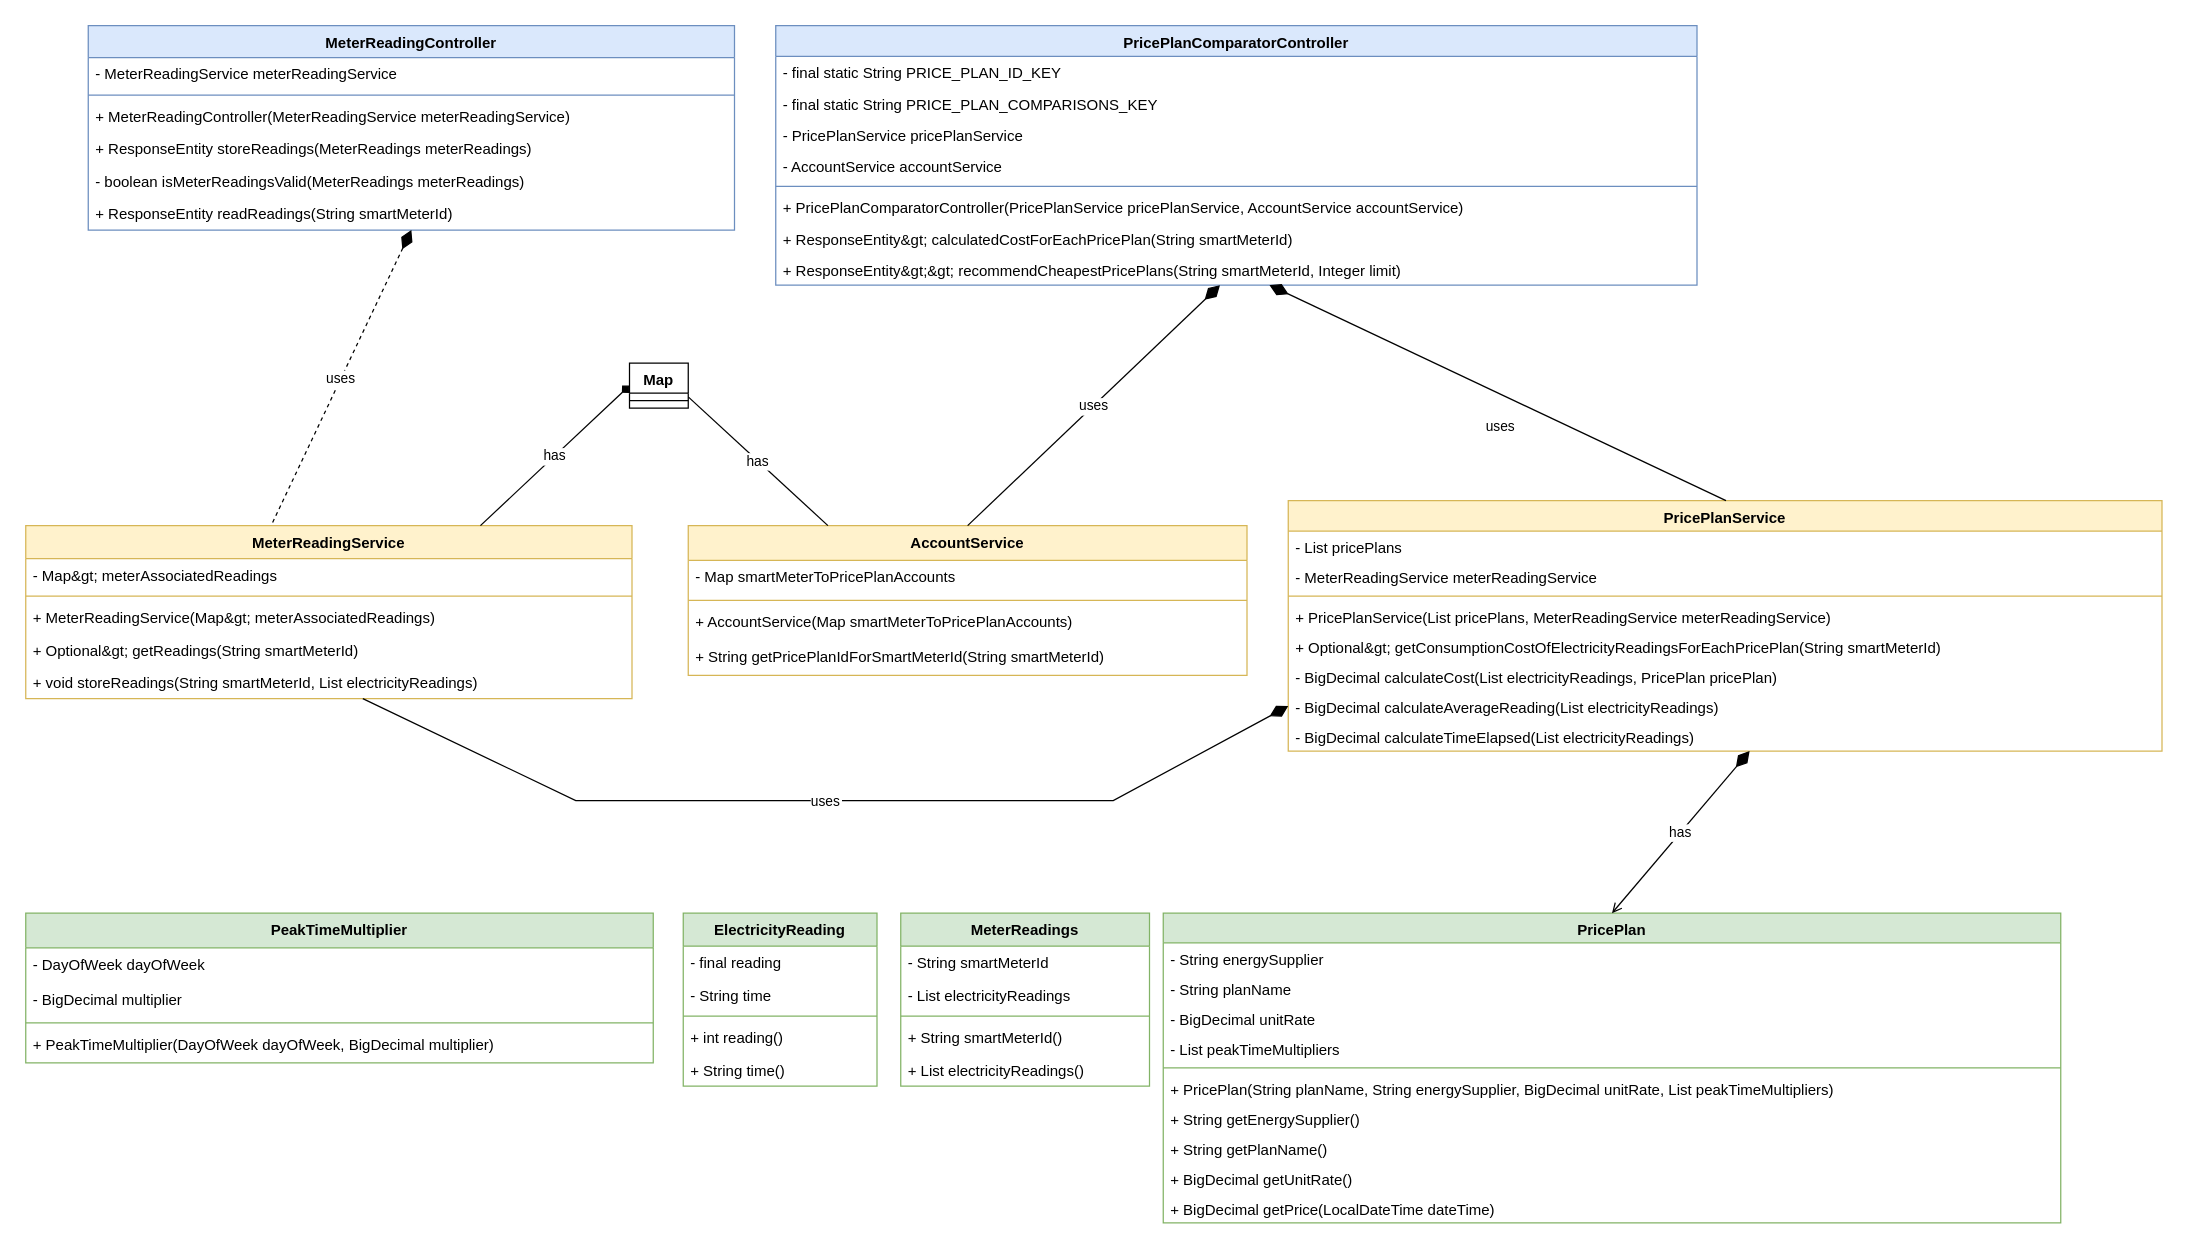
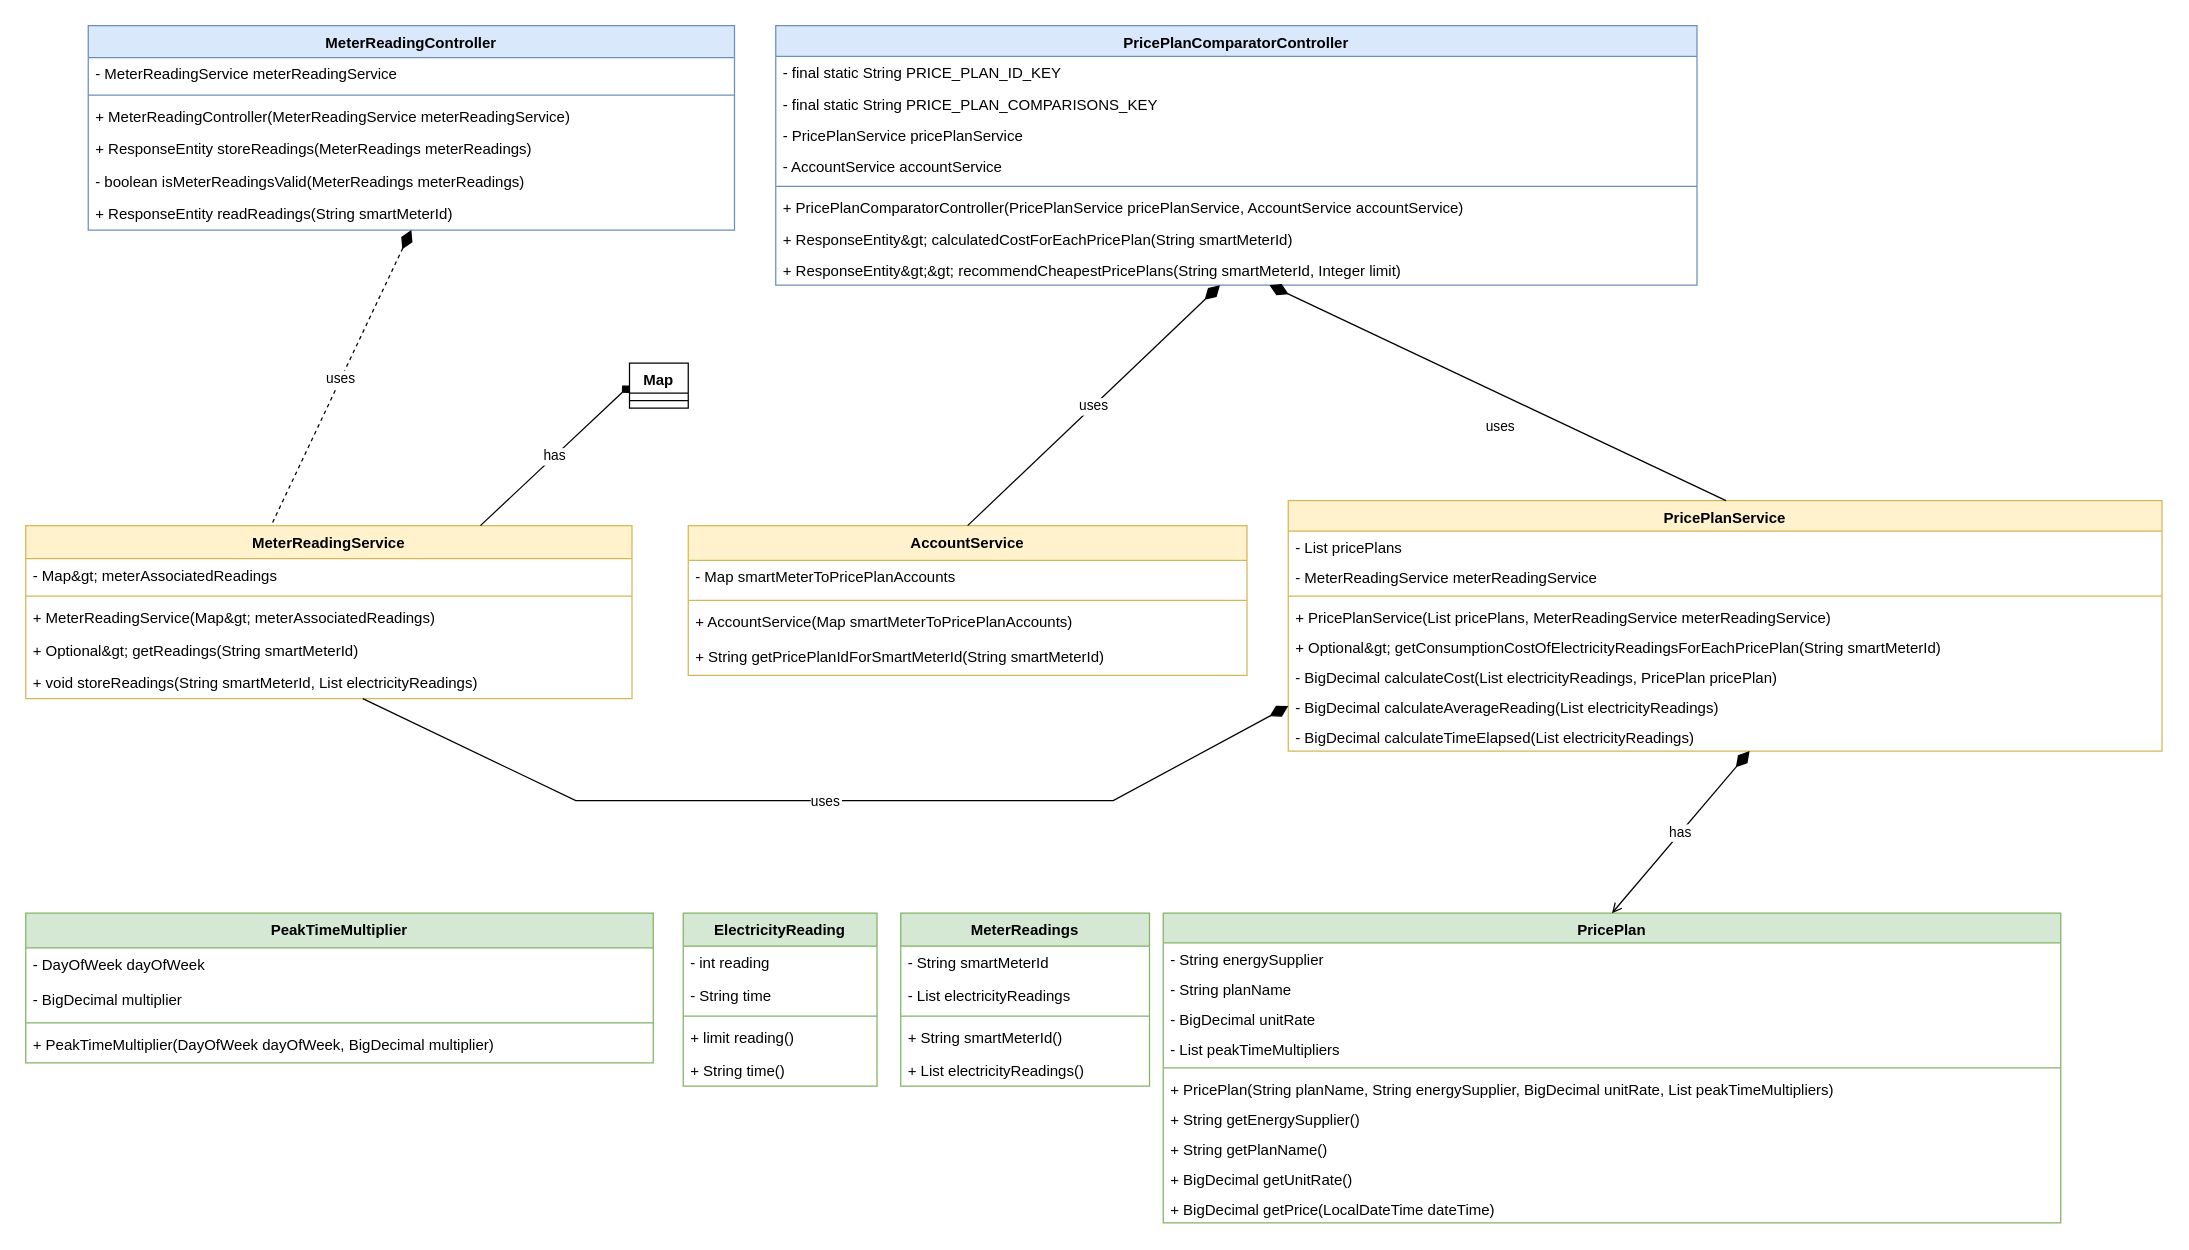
edge "Map" -- "AccountService": removed, label "has"
node "- final reading": label "- final reading" -> "- int reading"
node "+ int reading()": label "+ int reading()" -> "+ limit reading()"
